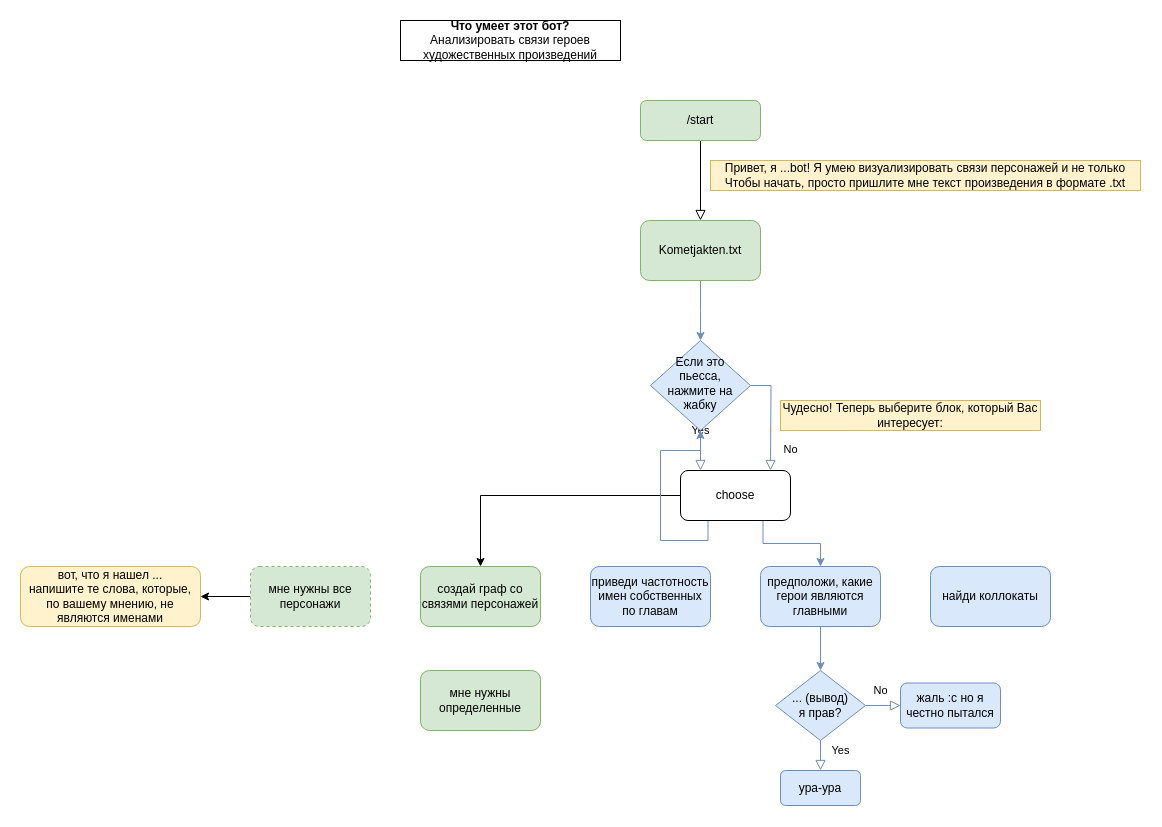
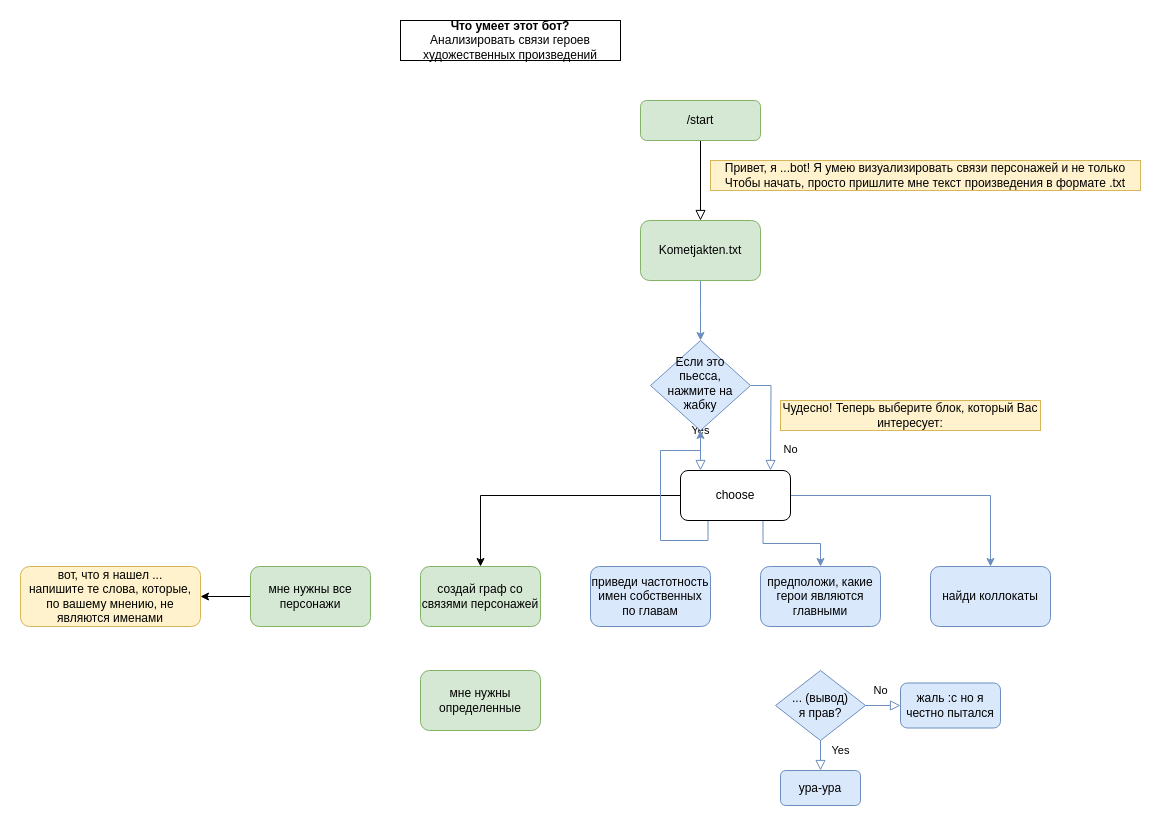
edge "choose" -> "найди коллокаты": added
node "мне нужны все персонажи": style dashed -> solid
edge "предположи, какие герои являются главными" -> "... (вывод) я прав?": removed
